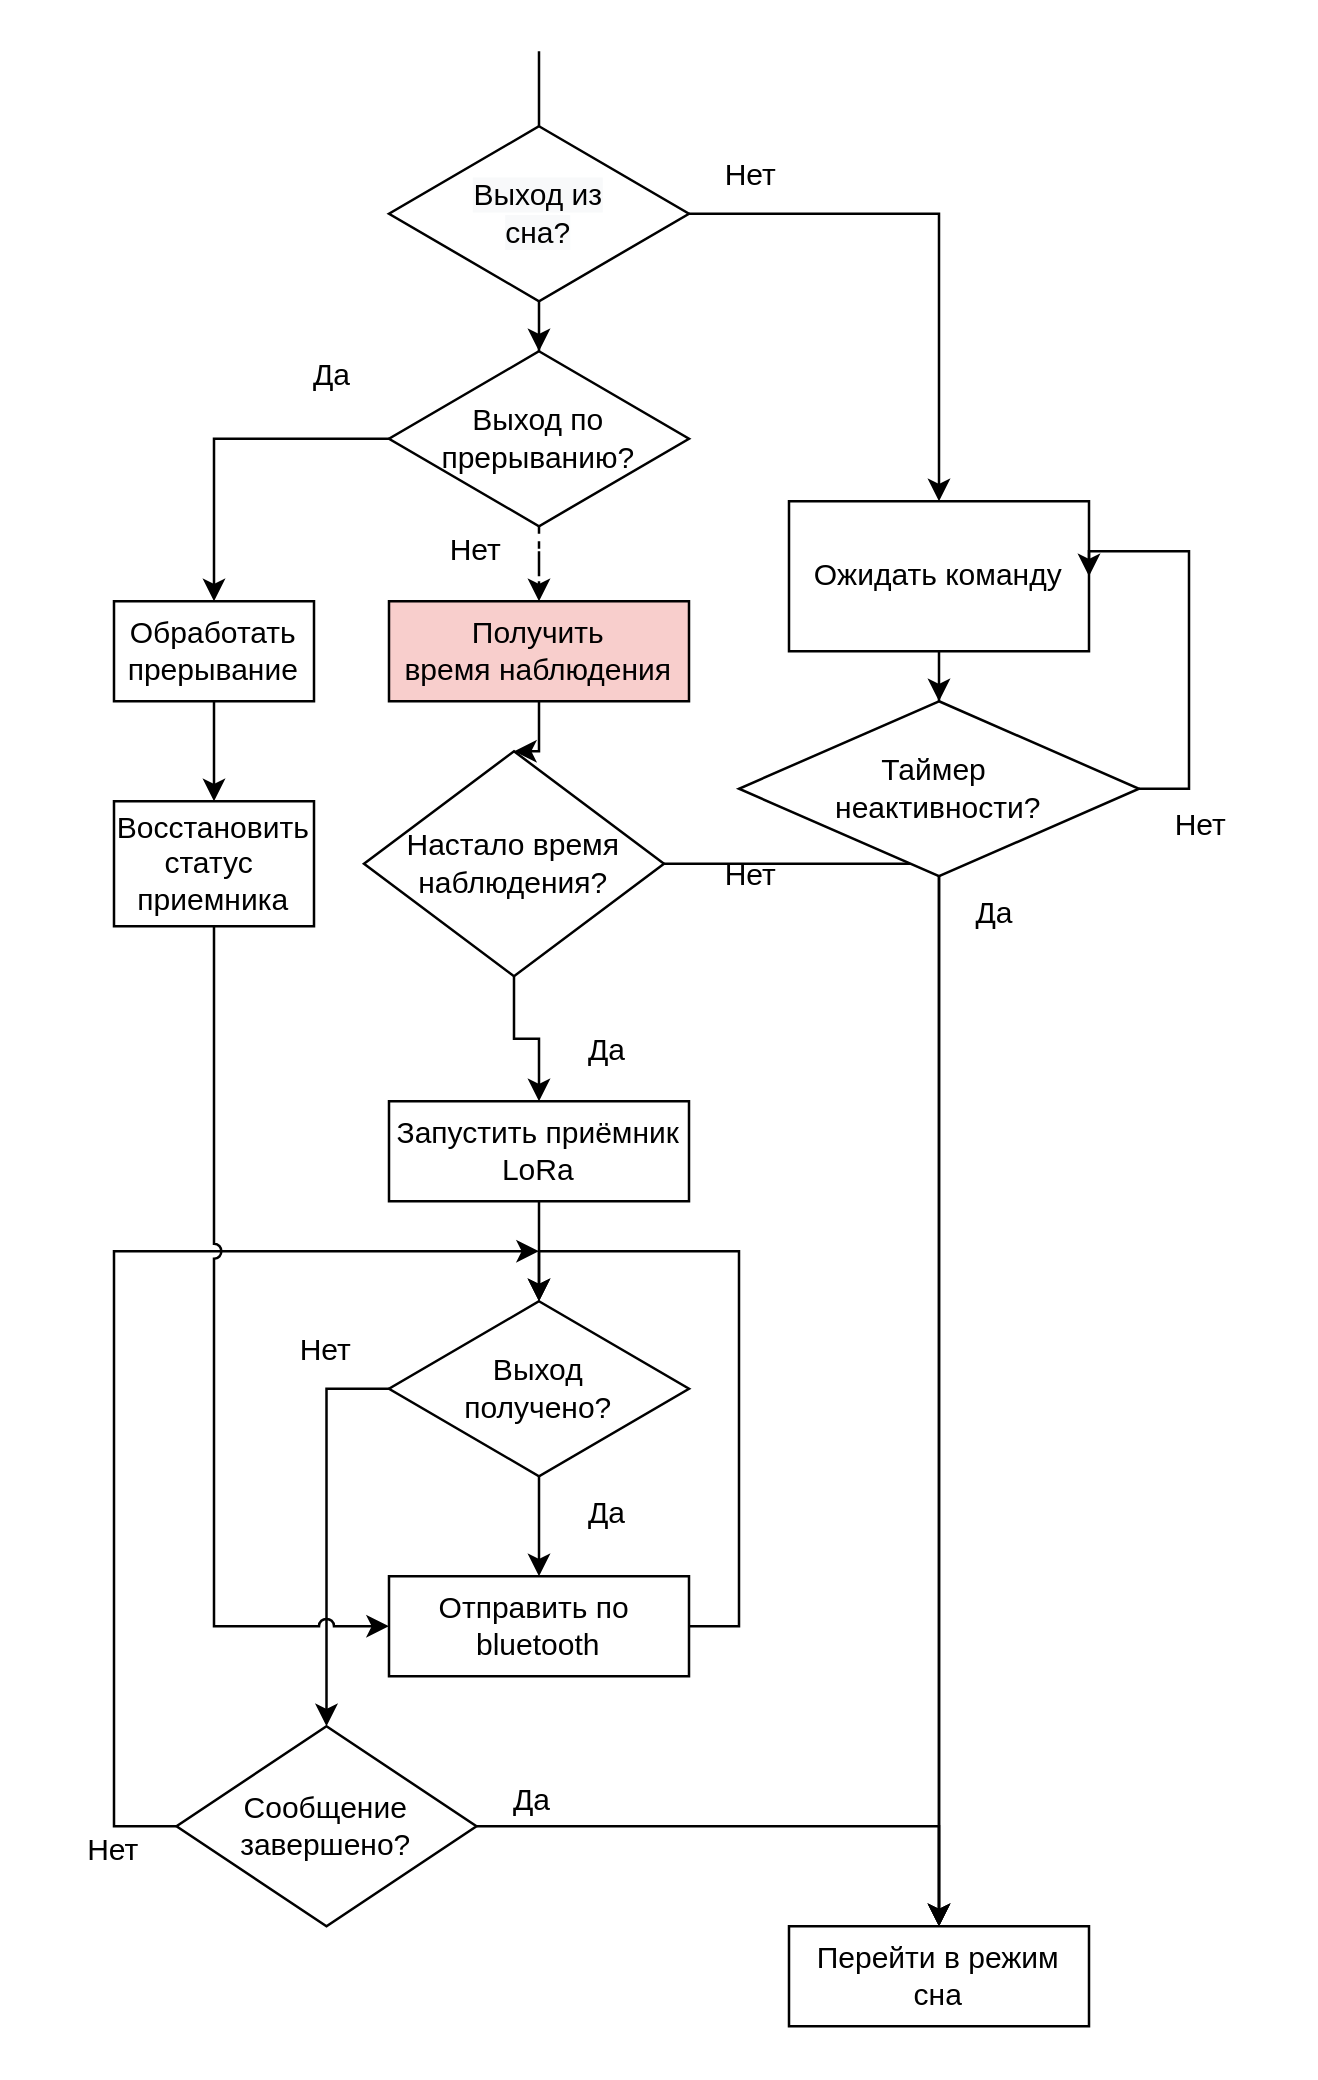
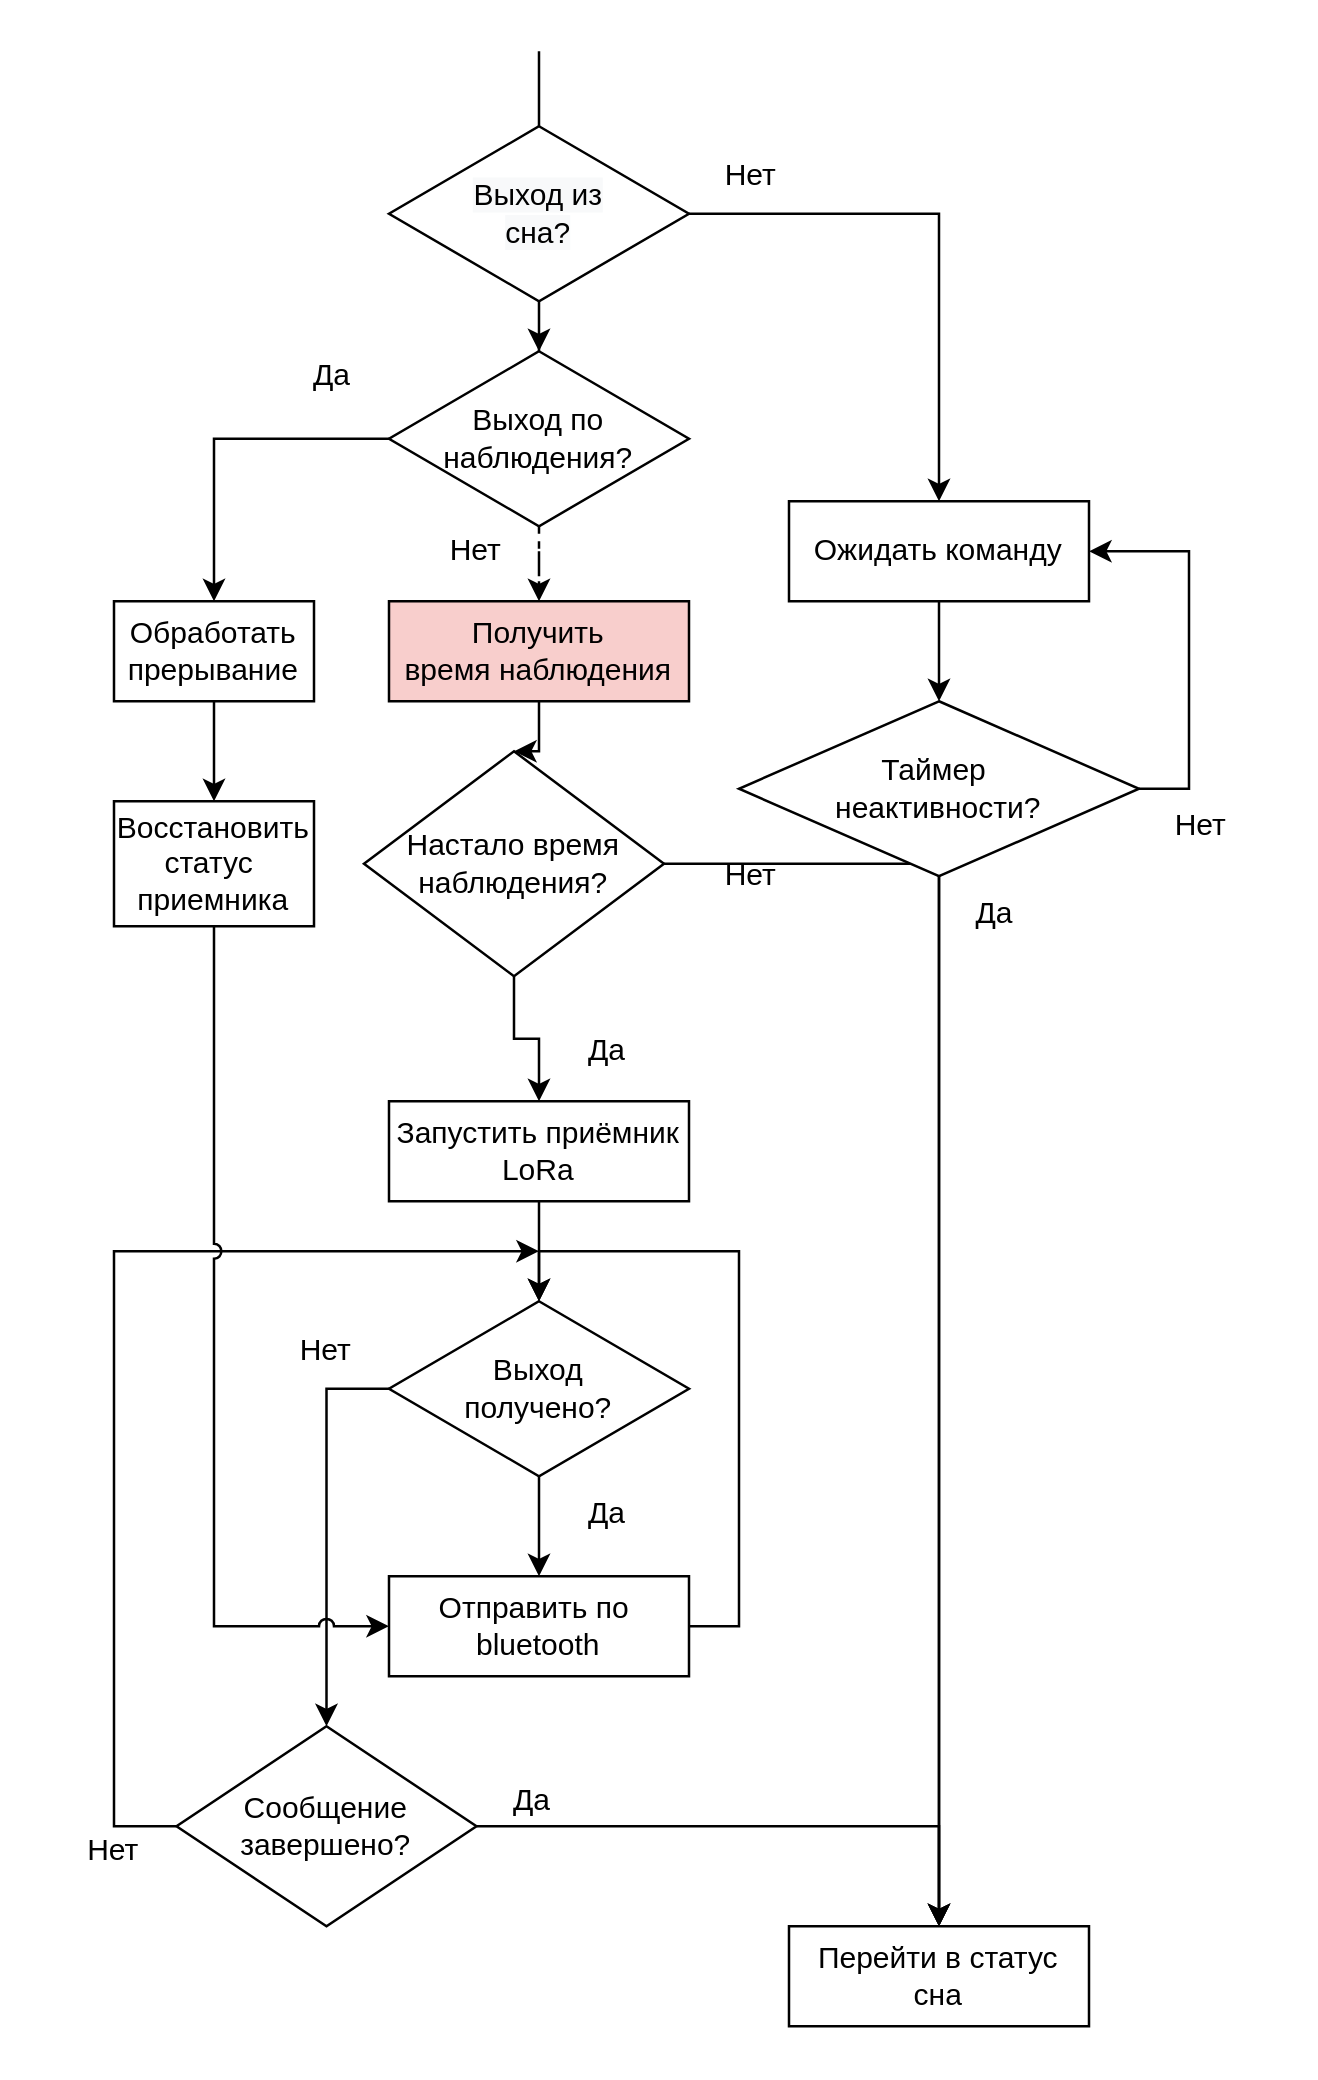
node "Выход по прерыванию?": label "Выход по прерыванию?" -> "Выход по наблюдения?"
node "Ожидать команду": size 300x150 -> 300x100
node "Перейти в режим сна": label "Перейти в режим сна" -> "Перейти в статус сна"
